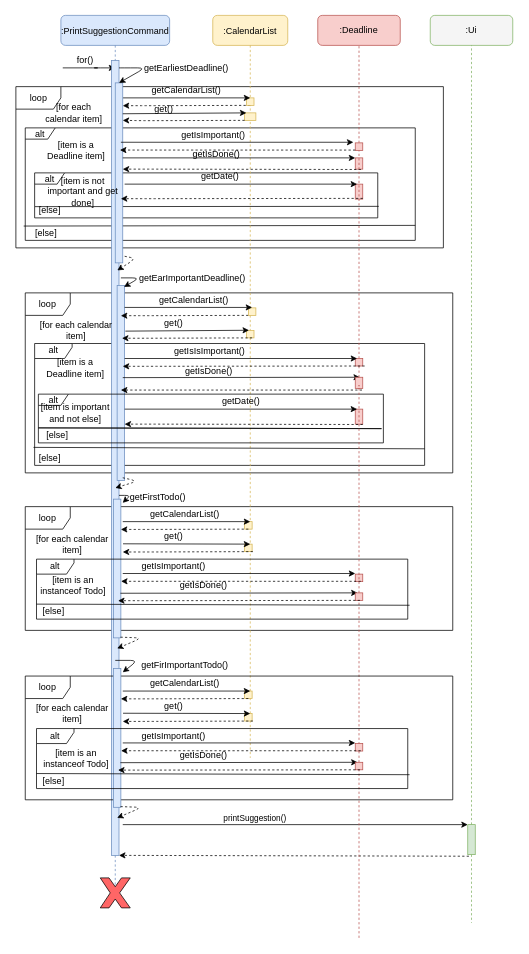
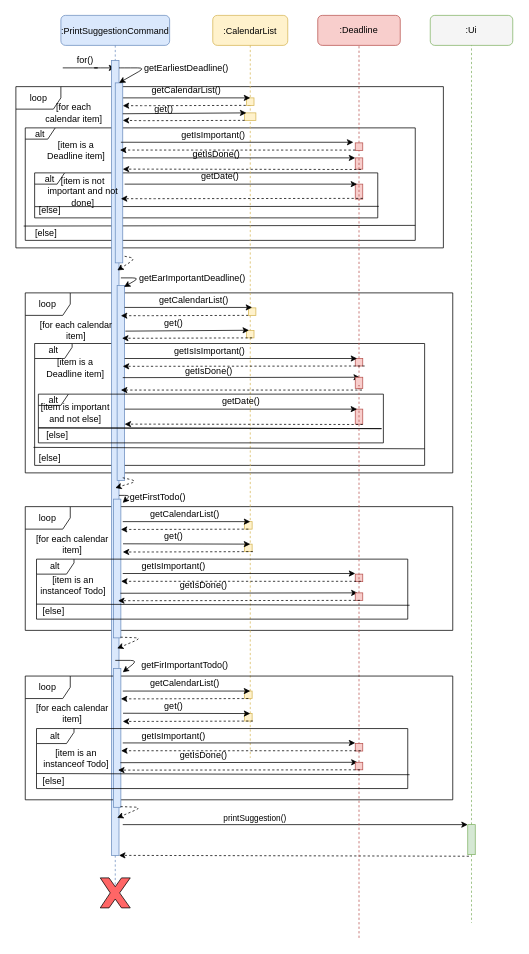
node "[item is not important and get done]": label "[item is not important and get done]" -> "[item is not important and not done]"
